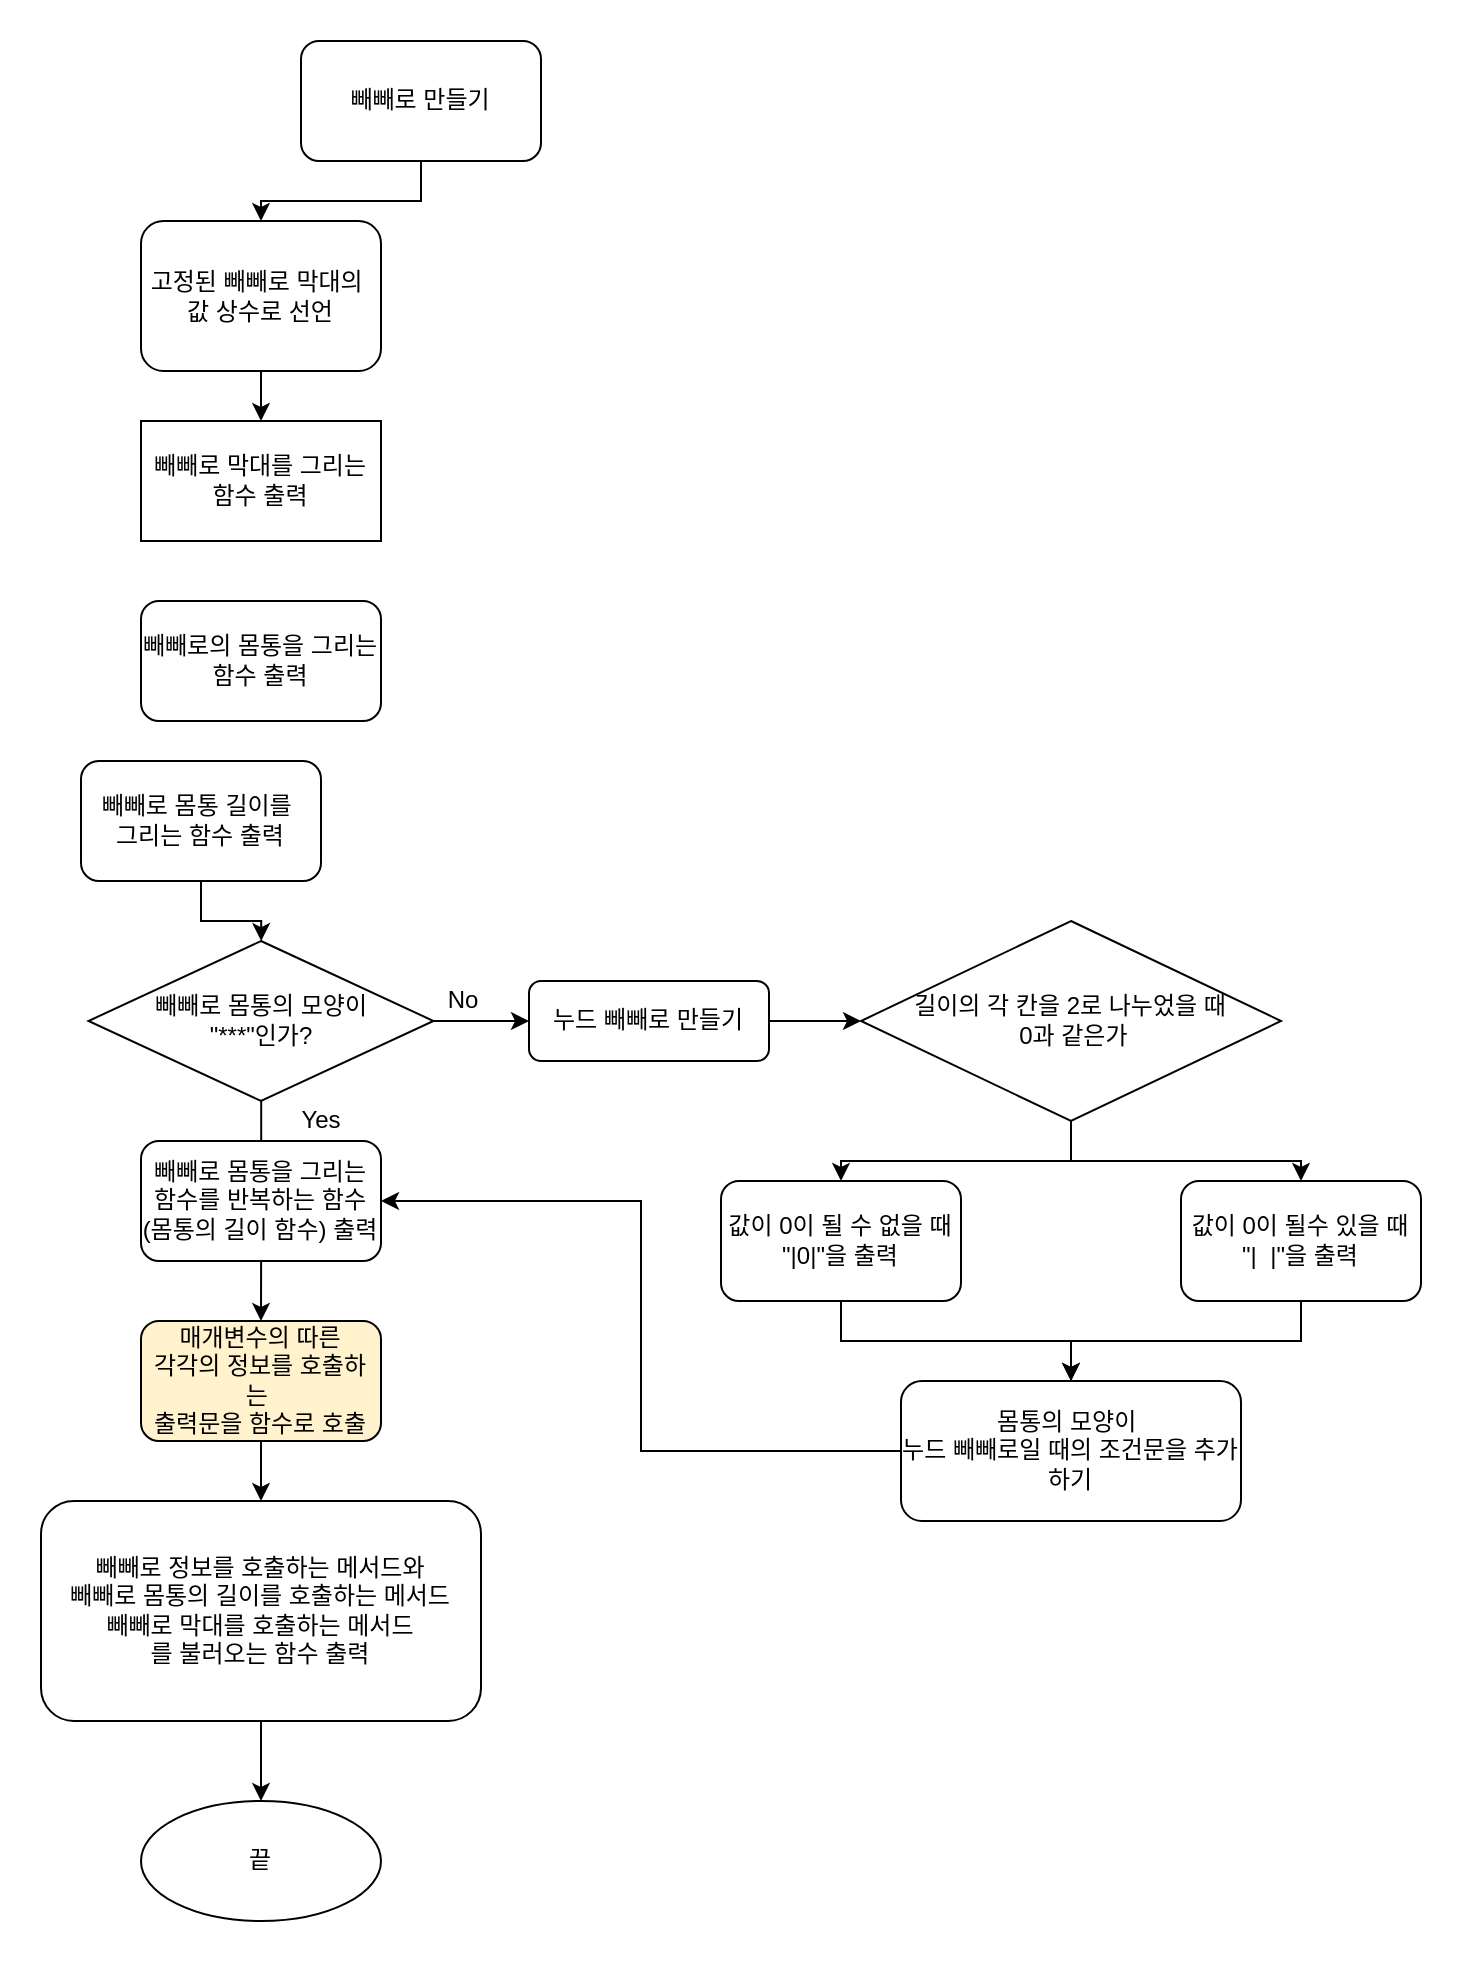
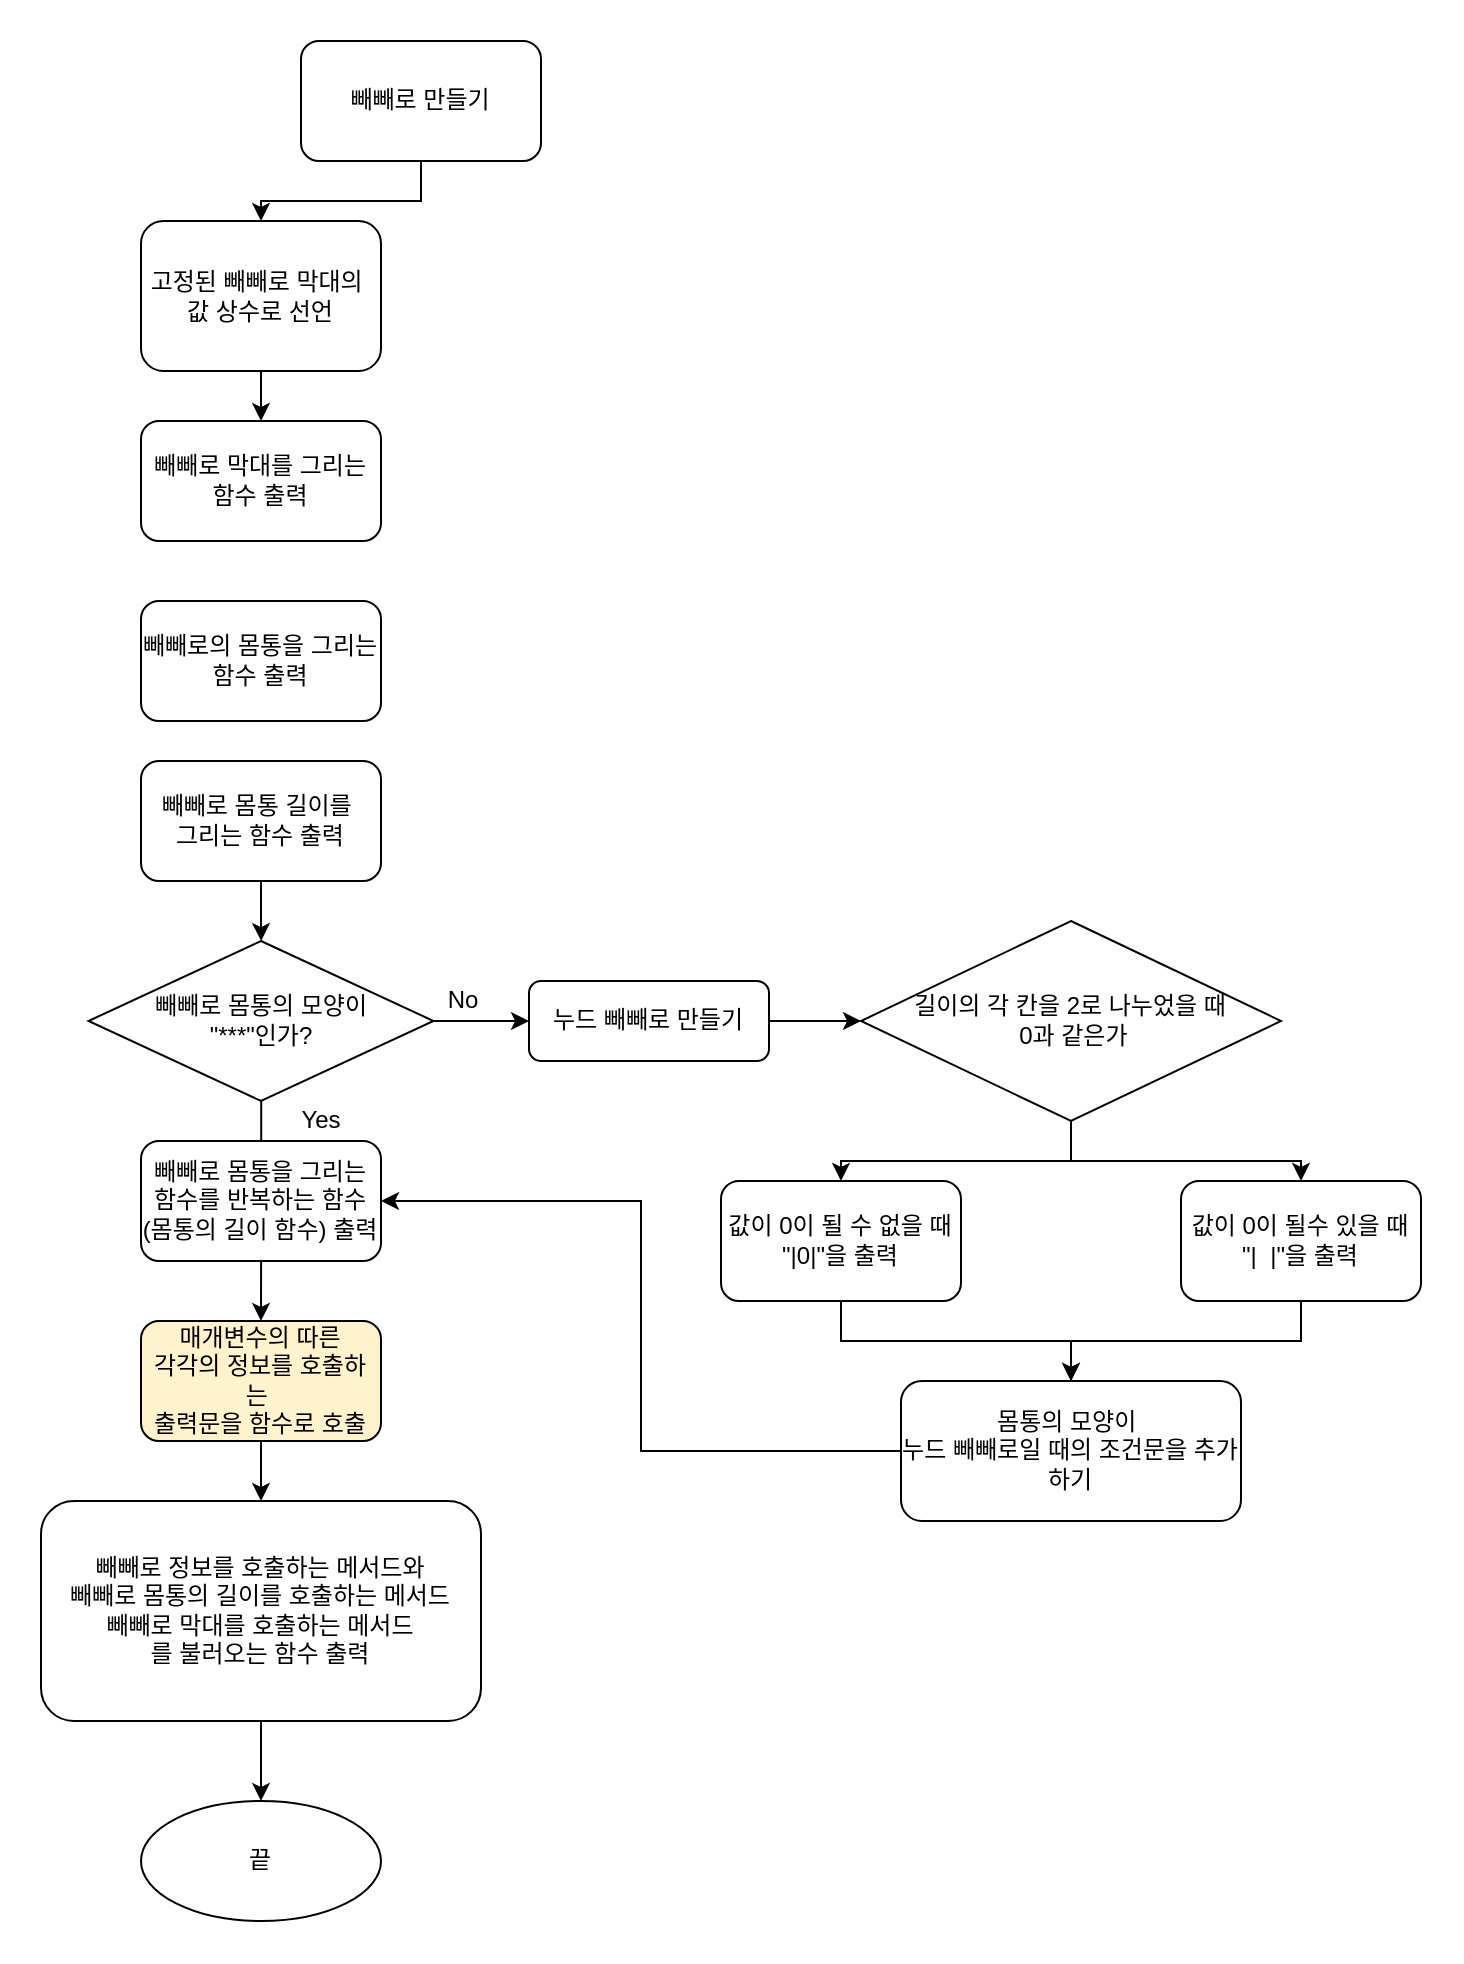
node "빼빼로 막대를 그리는 함수 출력": shape rectangle -> rounded rectangle
node "빼빼로 몸통 길이를 그리는 함수 출력": moved (201, 821) -> (261, 821)
